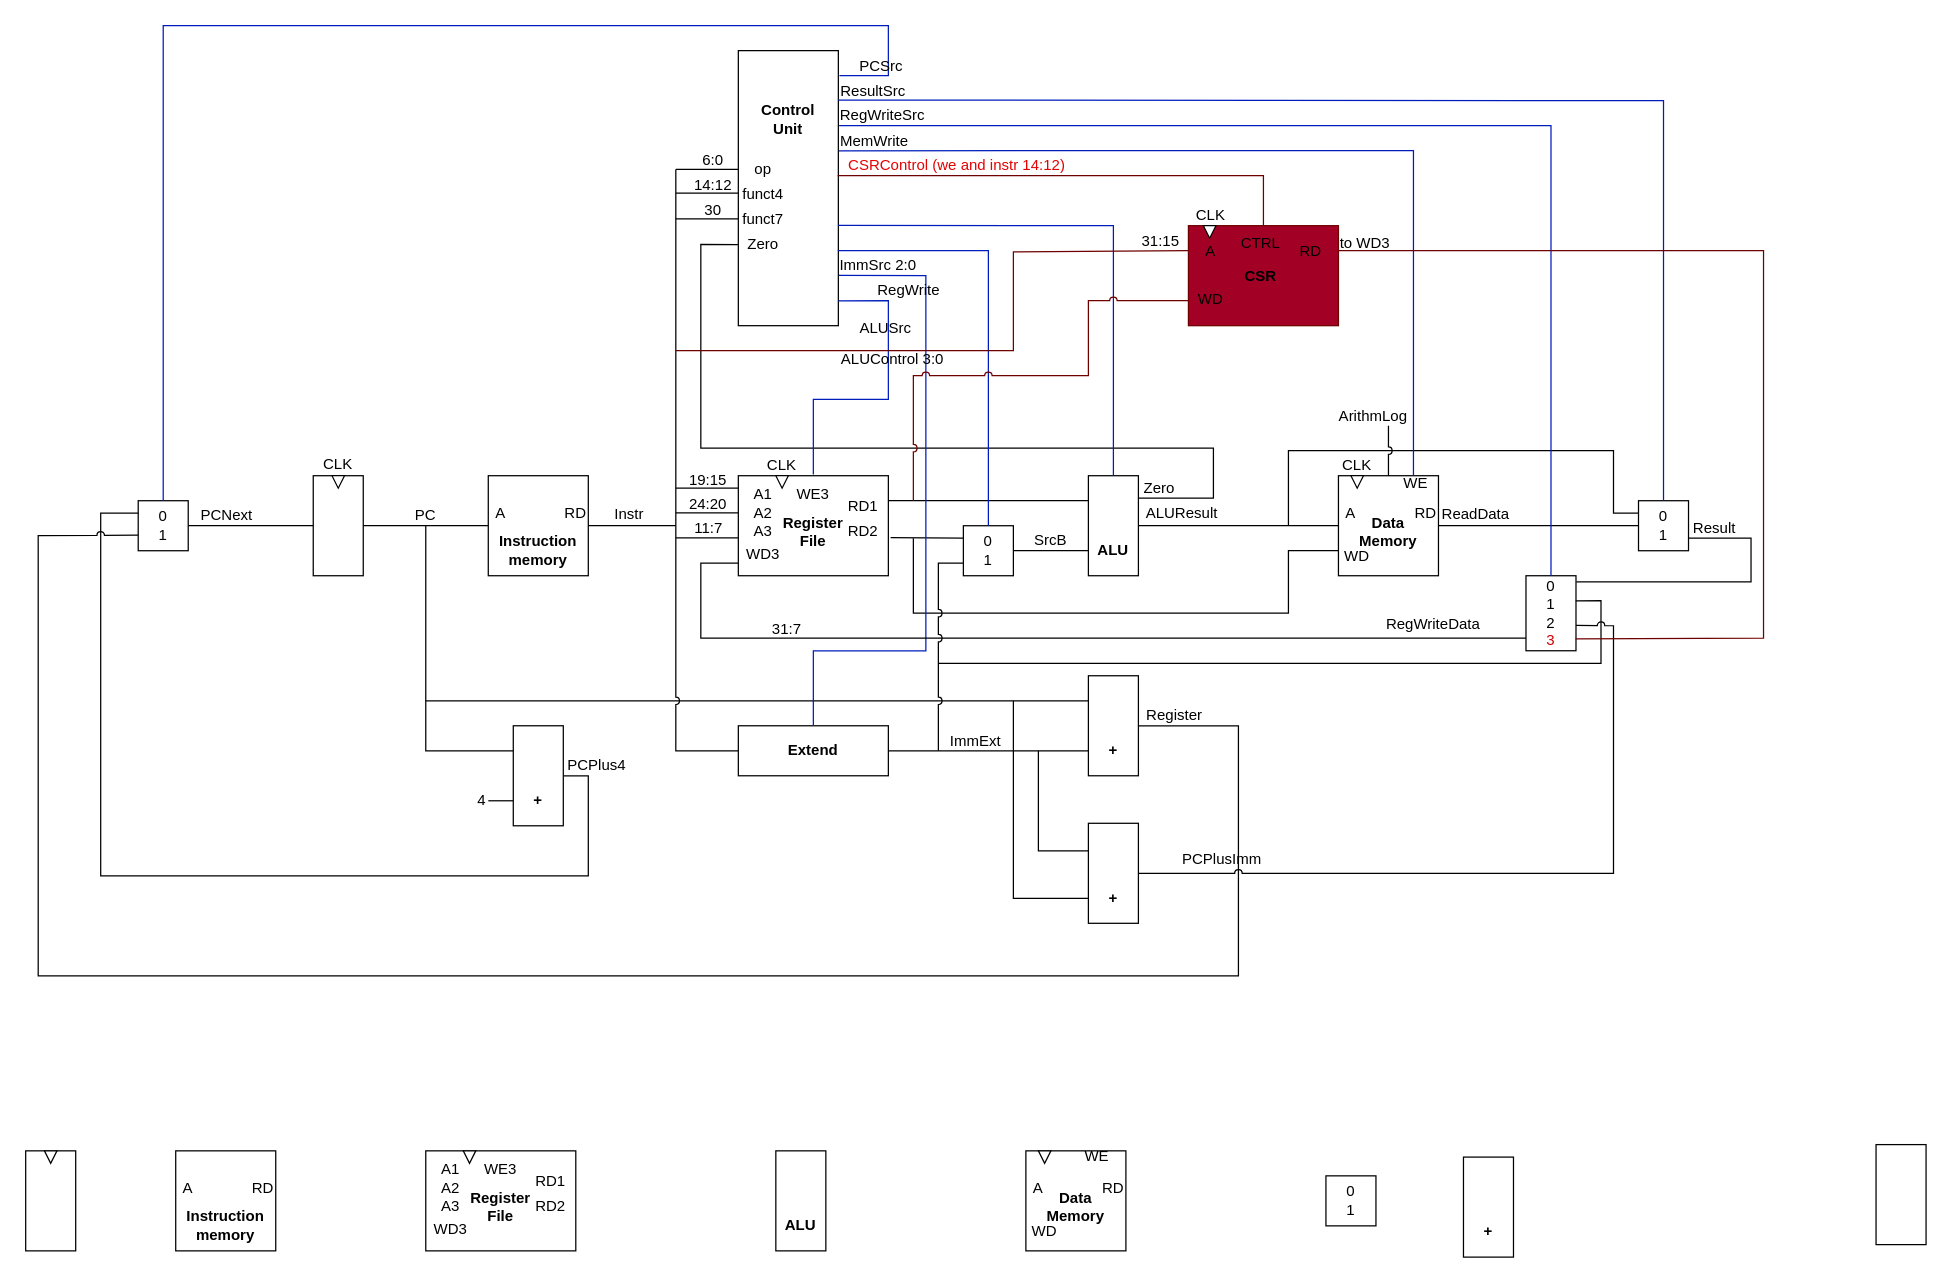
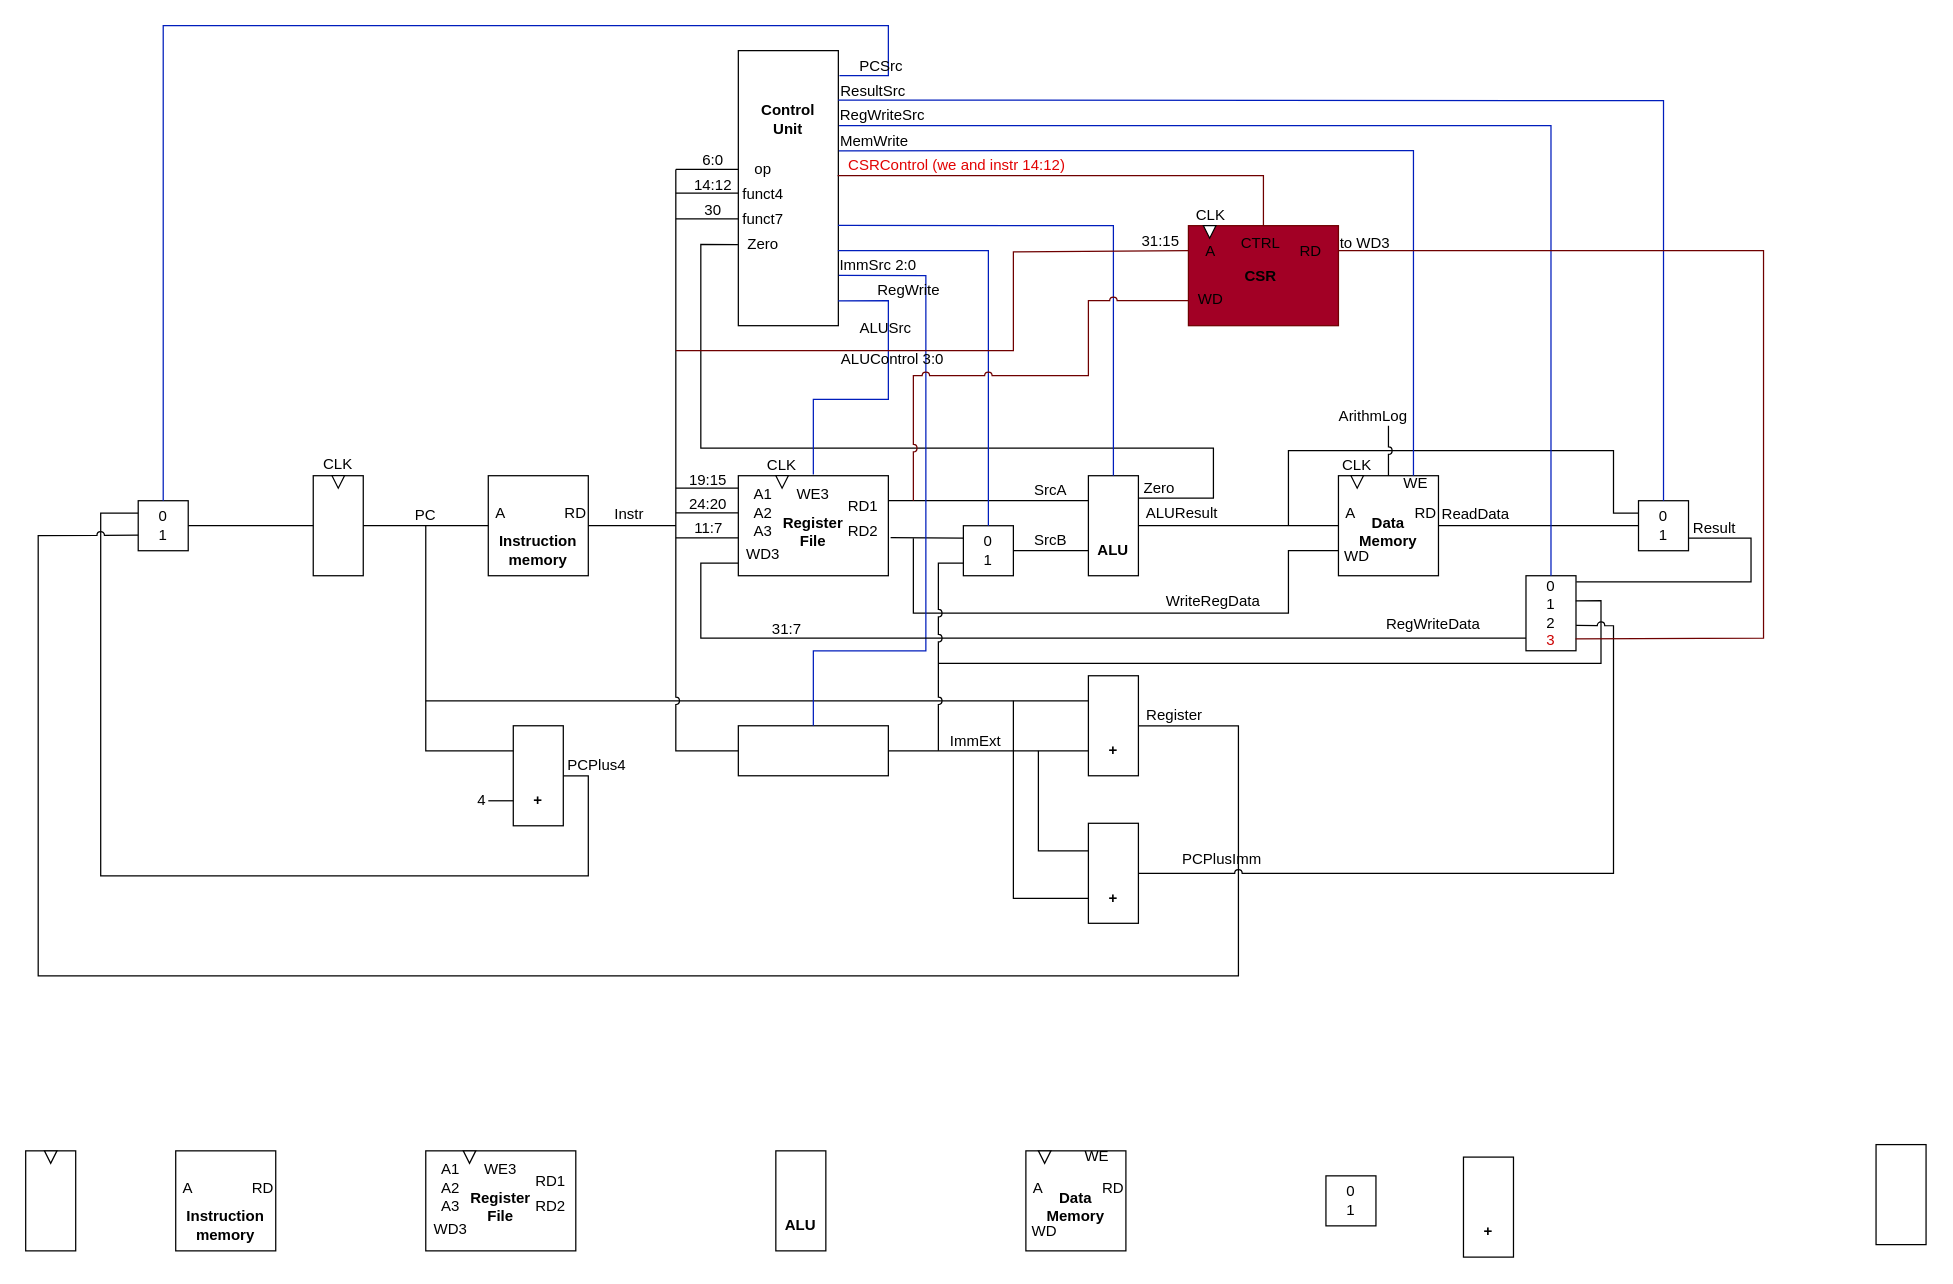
node "SrcA": added
node "PCNext": removed
node "WriteRegData": added
node "Extend": removed
